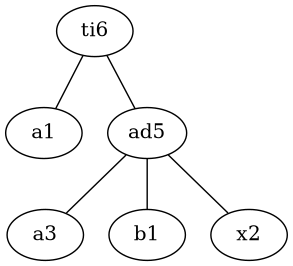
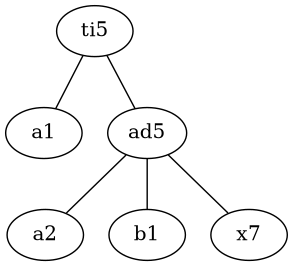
node "ti6": label "ti6" -> "ti5"
node "a3": label "a3" -> "a2"
node "x2": label "x2" -> "x7"
